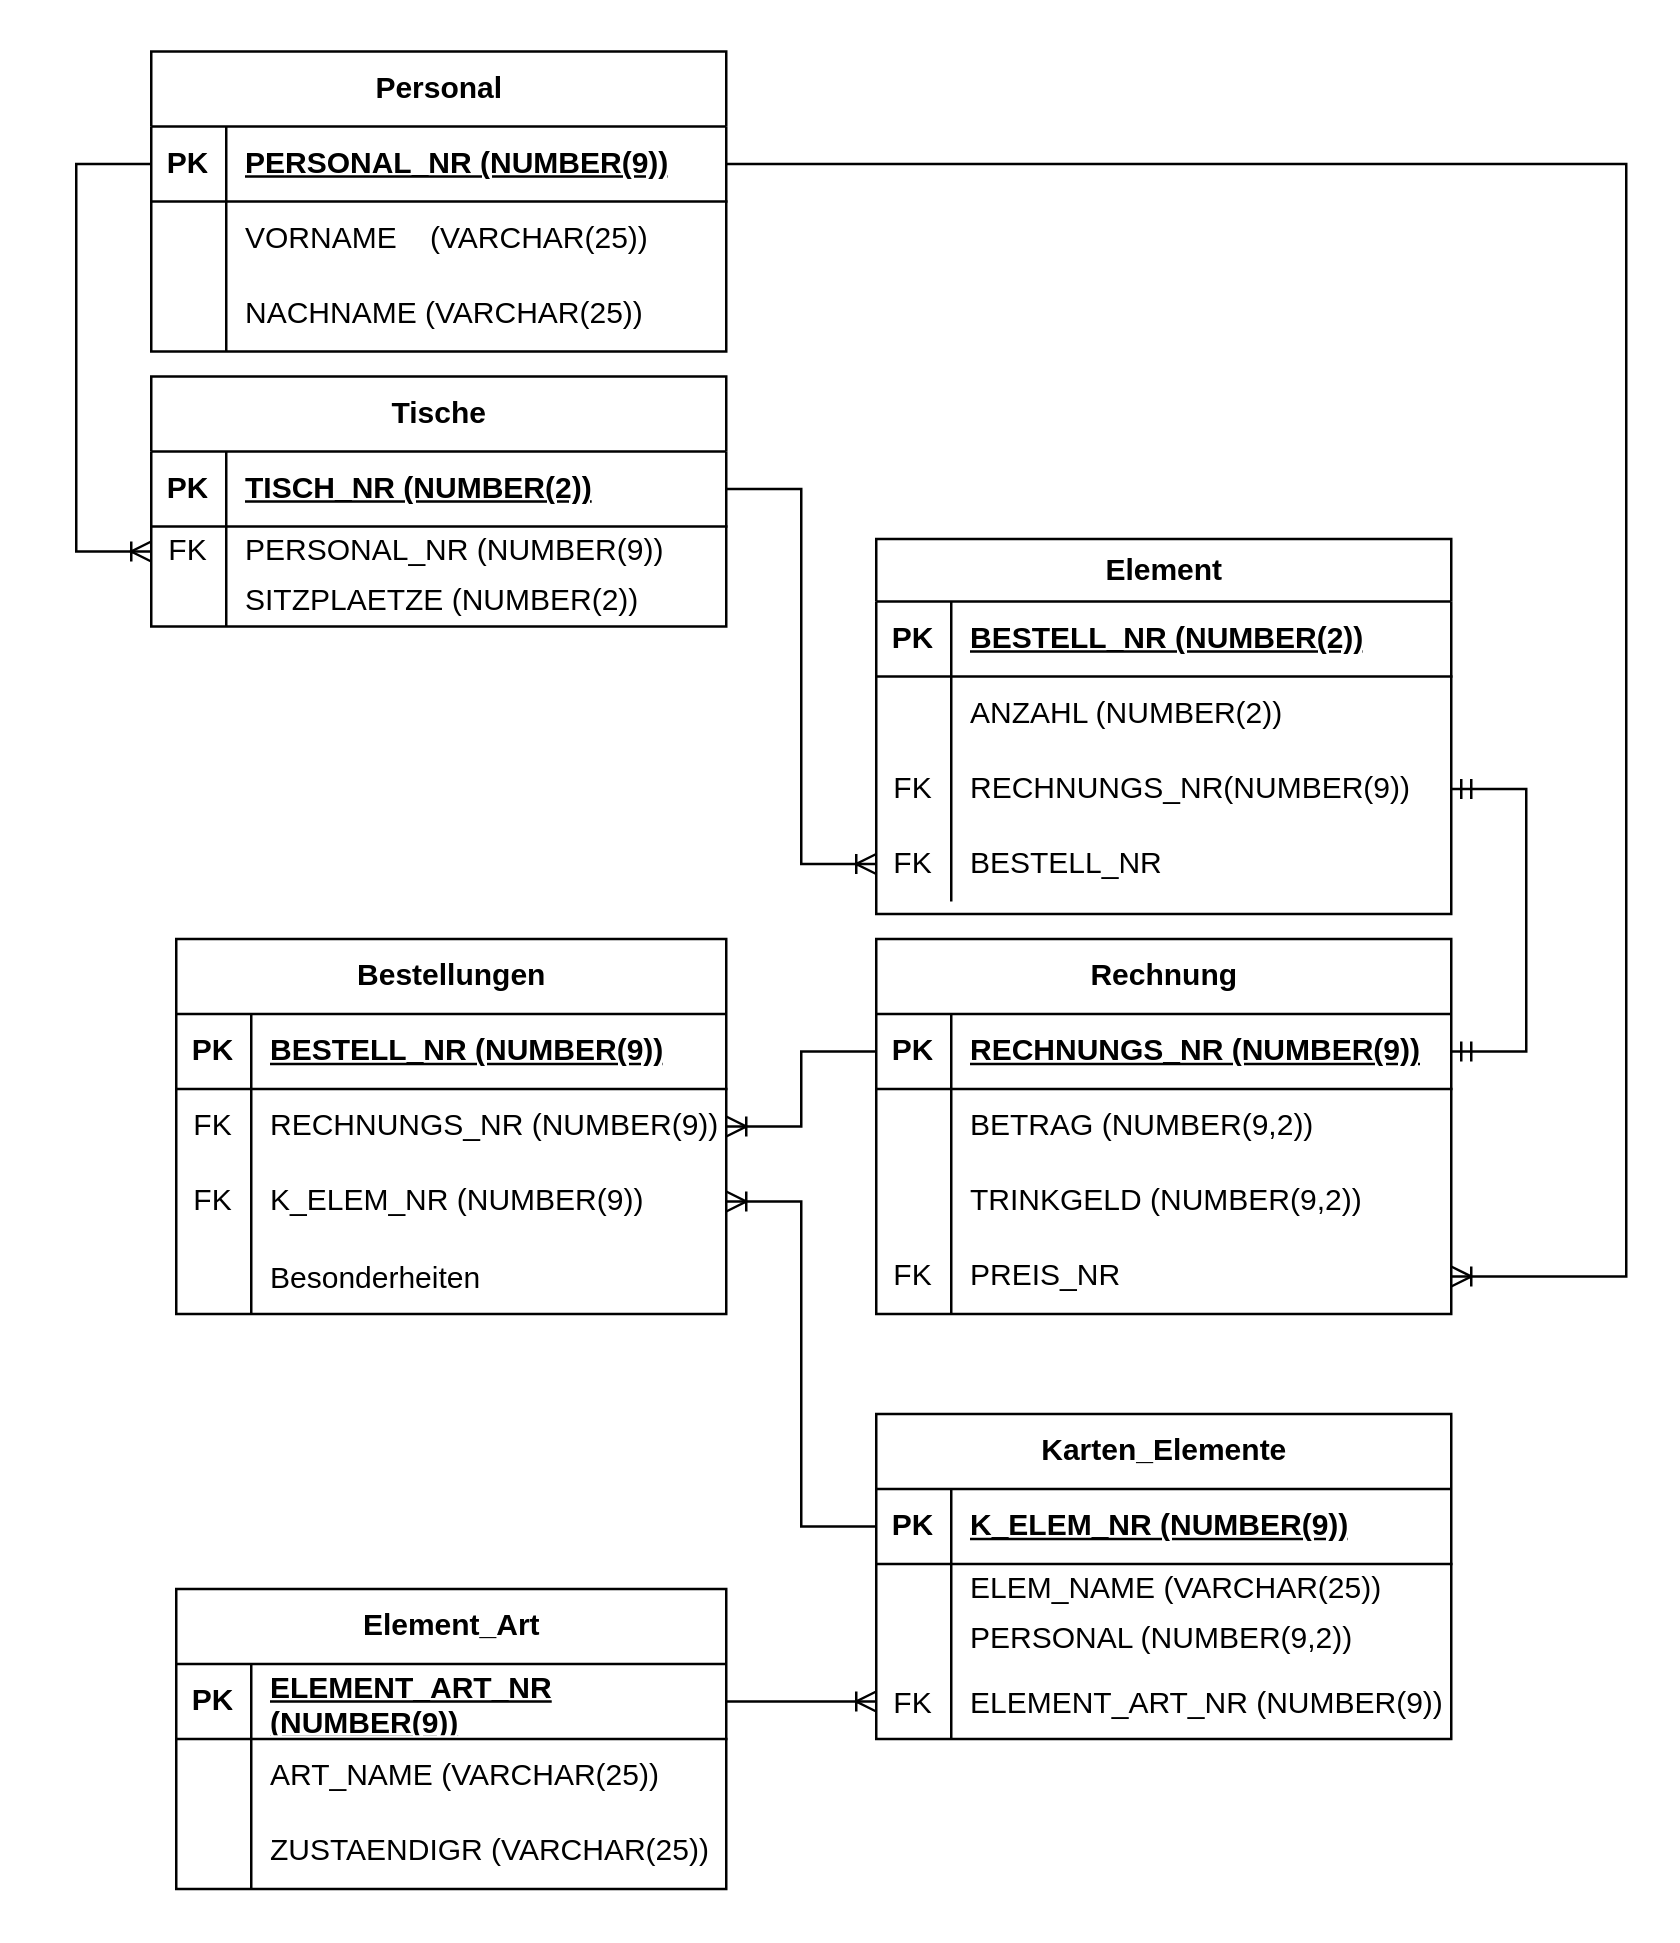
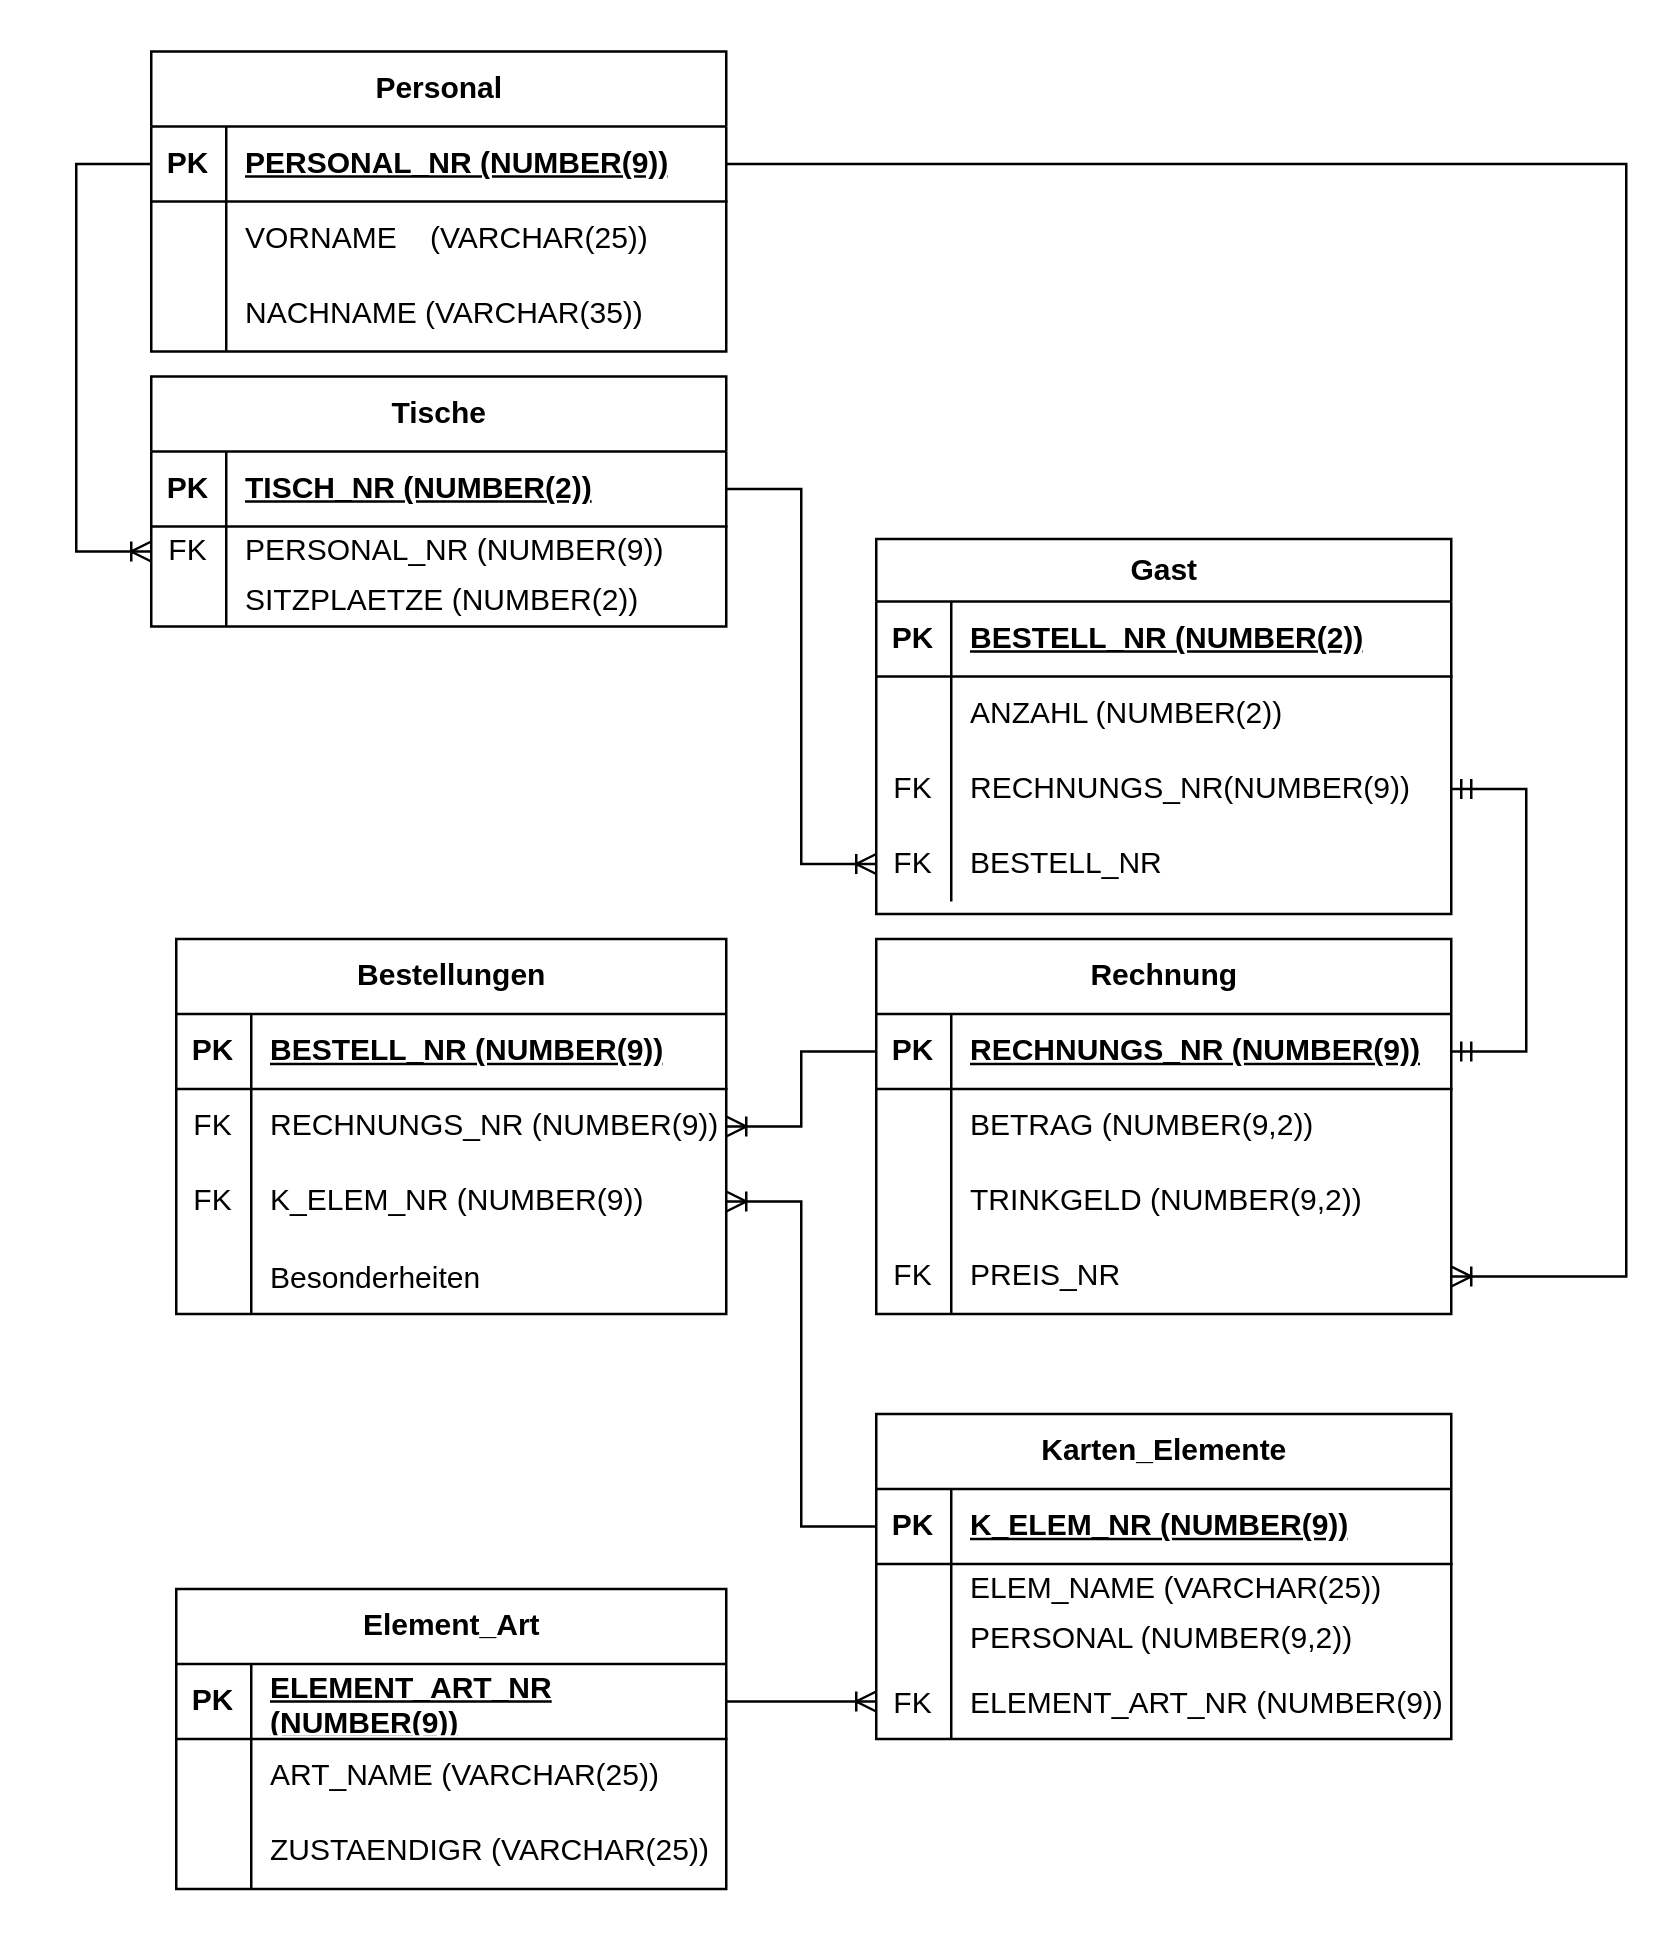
node "NACHNAME (VARCHAR(25))": label "NACHNAME (VARCHAR(25))" -> "NACHNAME (VARCHAR(35))"
node "Element": label "Element" -> "Gast"
